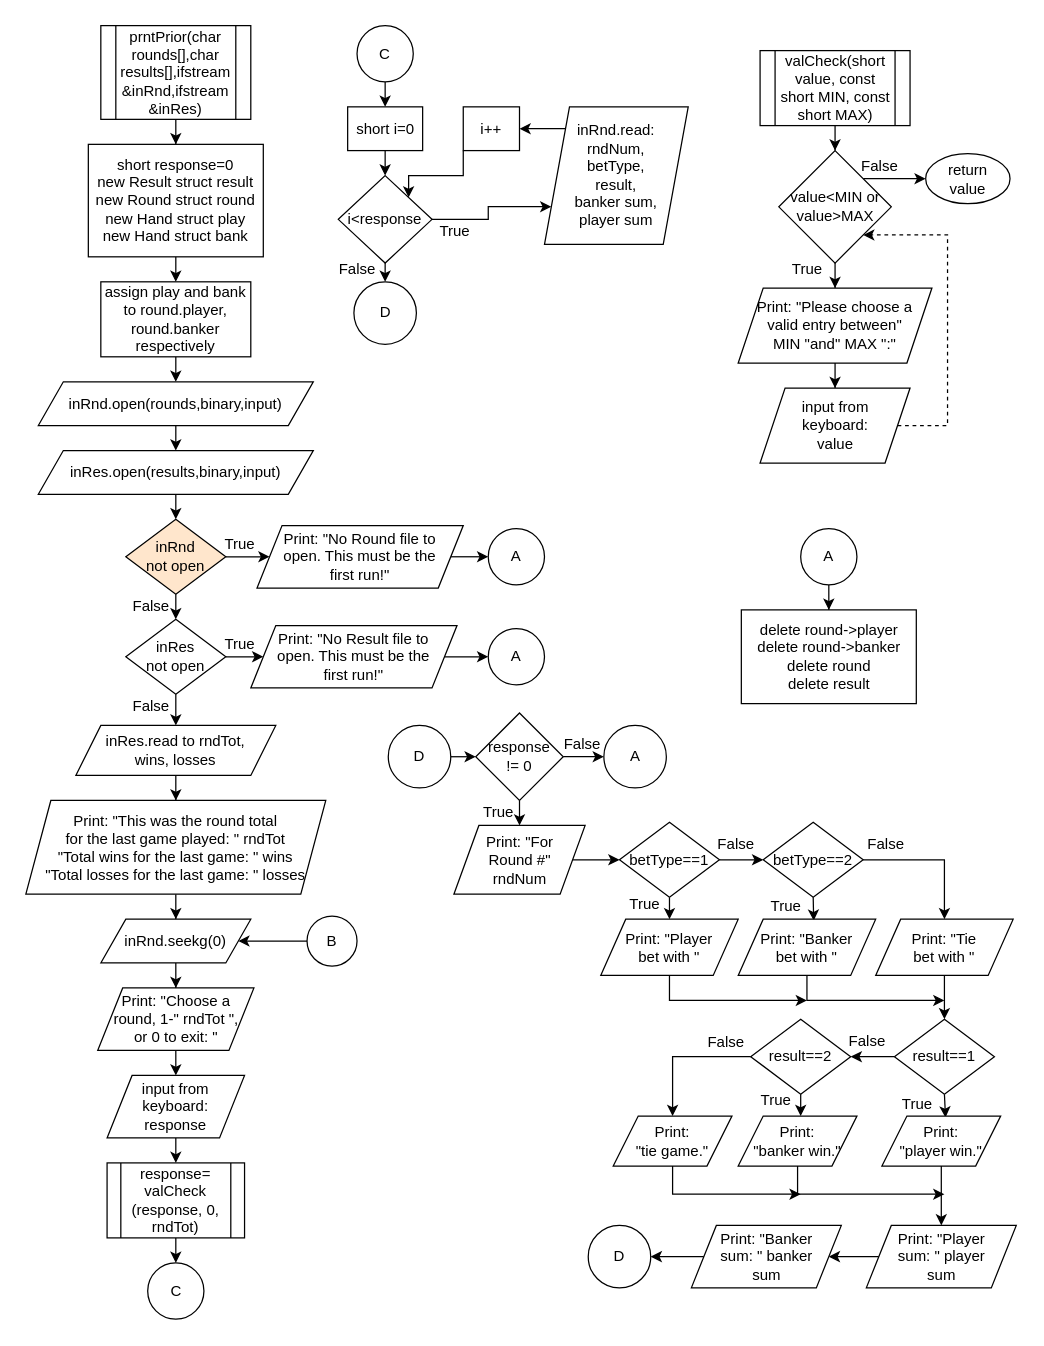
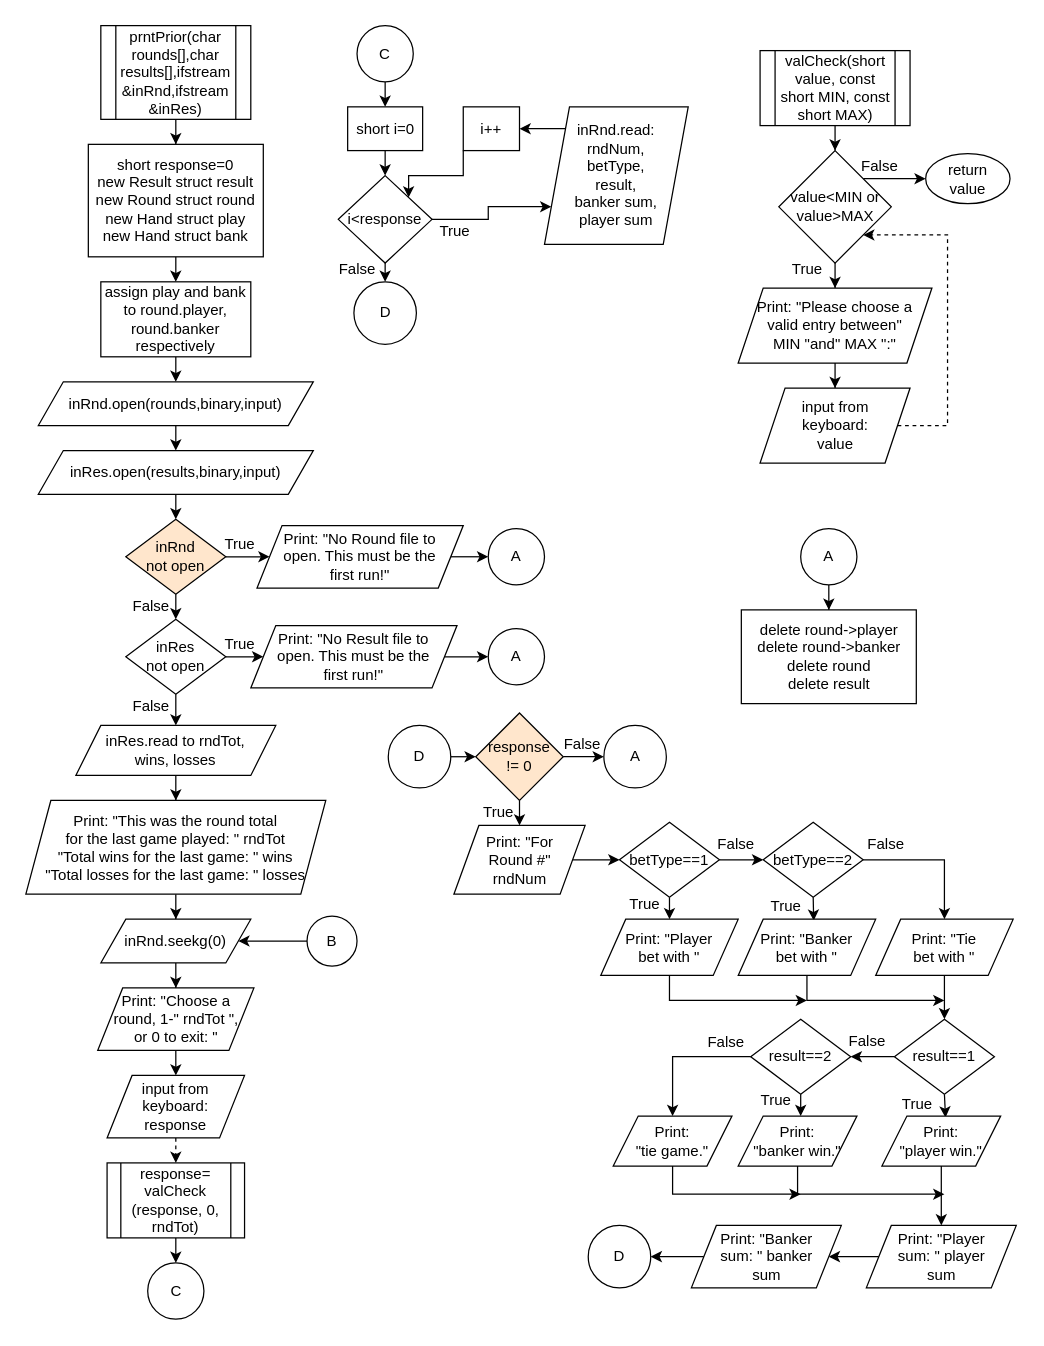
node "response != 0": fillcolor #ffffff -> #ffe6cc
edge "input from keyboard: response" -> "response= valCheck (response, 0, rndTot)": style solid -> dashed
